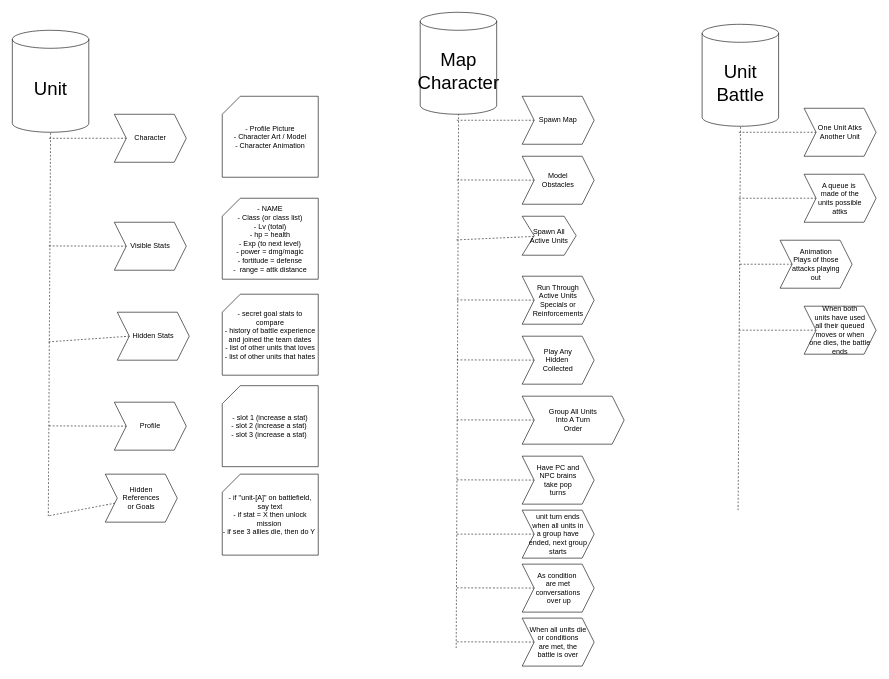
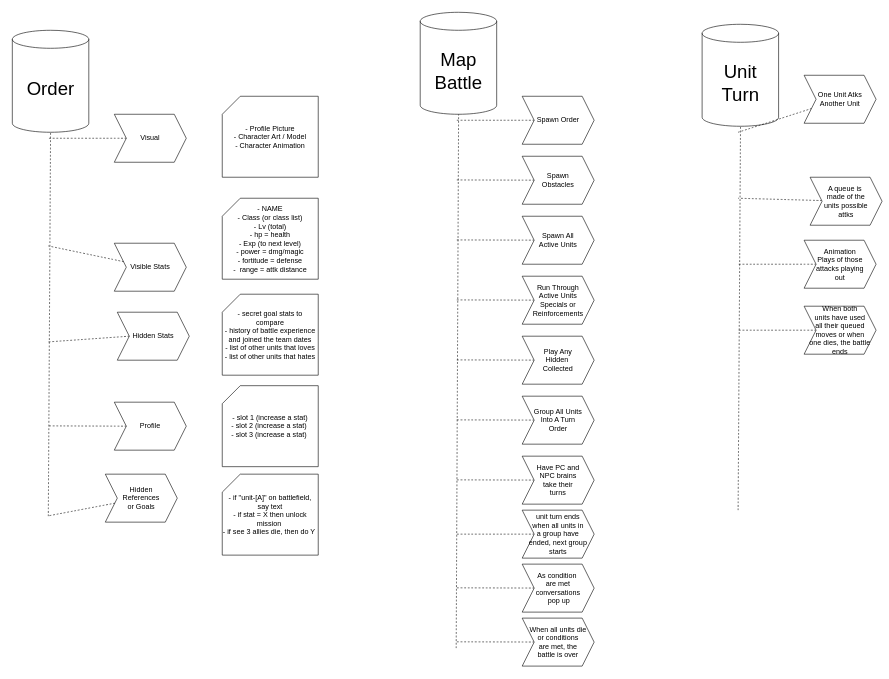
node "Map Character": label "Map Character" -> "Map Battle"
node "Unit Battle": label "Unit Battle" -> "Unit Turn"
node "Unit": label "Unit" -> "Order"
node "Spawn Map": label "Spawn Map" -> "Spawn Order"
node "One Unit Atks Another Unit": moved (840, 132) -> (840, 99)
node "Character": label "Character" -> "Visual"
node "Model Obstacles": label "Model Obstacles" -> "Spawn Obstacles"
node "A queue is made of the units possible attks": moved (840, 198) -> (846, 201)
node "Spawn All Active Units": size 54x39 -> 72x48
node "Visible Stats": moved (150, 246) -> (150, 267)
node "Animation Plays of those attacks playing out": moved (816, 264) -> (840, 264)
node "Group All Units Into A Turn Order": size 102x48 -> 72x48
node "Have PC and NPC brains take pop turns": label "Have PC and NPC brains take pop turns" -> "Have PC and NPC brains take their turns"
node "As condition are met conversations over up": label "As condition are met conversations over up" -> "As condition are met conversations pop up"
